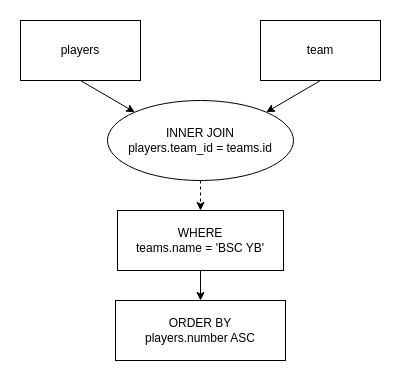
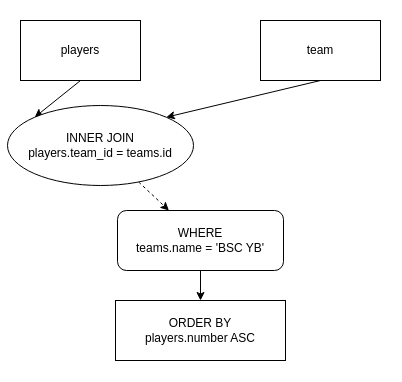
node "INNER JOIN players.team_id = teams.id": moved (201, 141) -> (101, 146)
node "WHERE teams.name = 'BSC YB'": shape rectangle -> rounded rectangle
